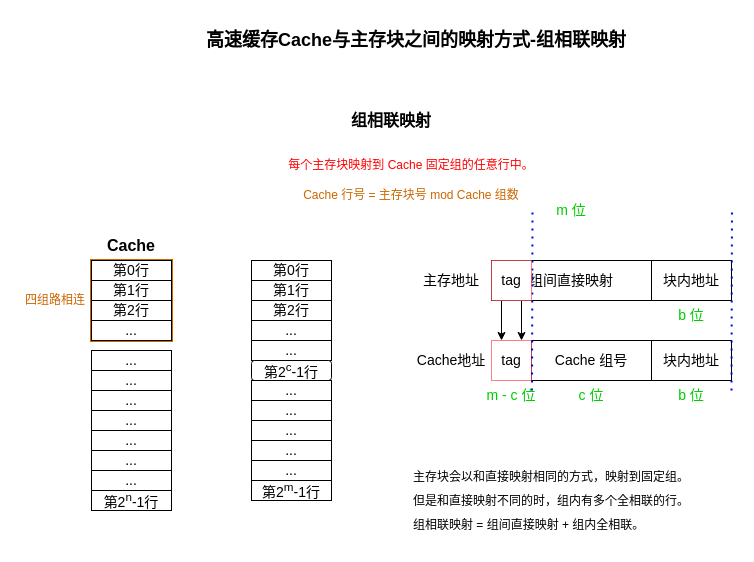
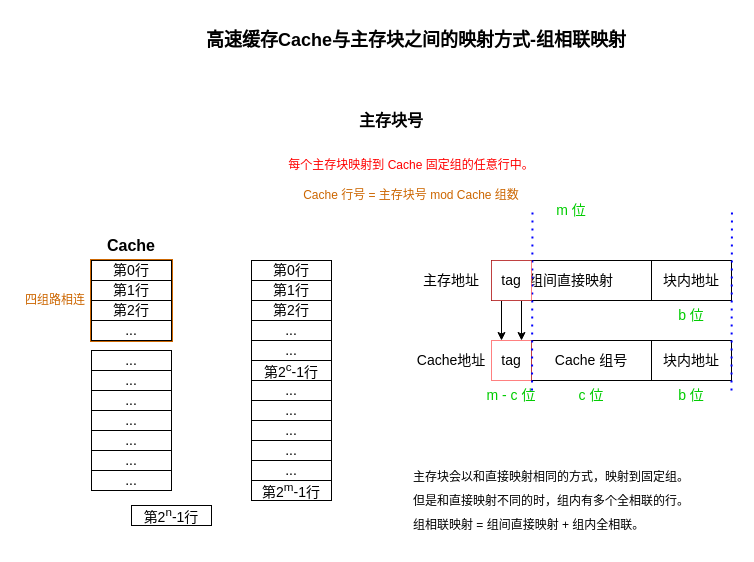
node "组相联映射": label "组相联映射" -> "主存块号"
node "第2c-1行": shape rounded rectangle -> rectangle
node "第2n-1行": moved (132, 501) -> (172, 516)
